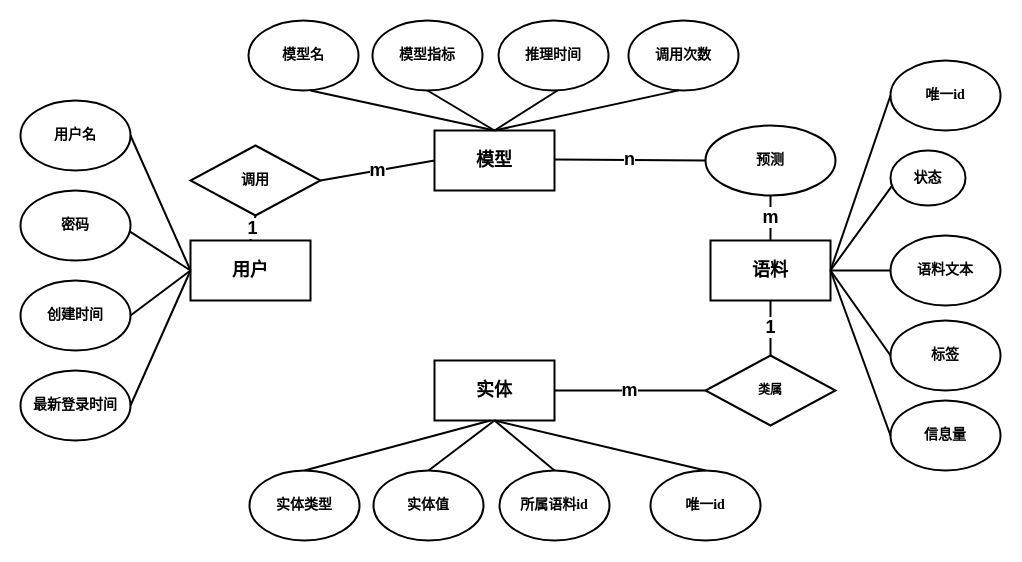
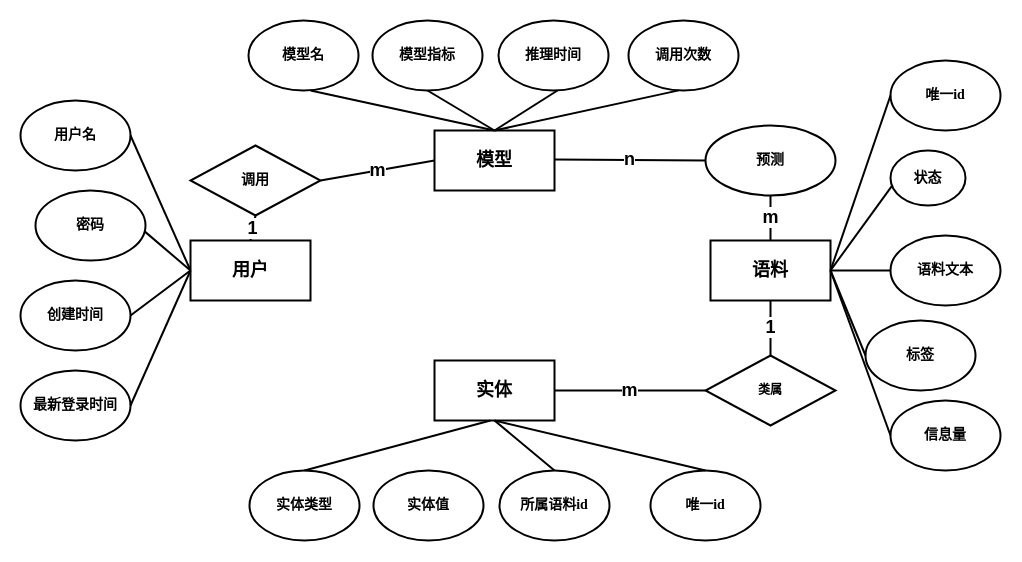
node "密码": moved (76, 226) -> (91, 226)
node "标签": moved (946, 356) -> (921, 356)
edge "实体" -- "实体值": removed
